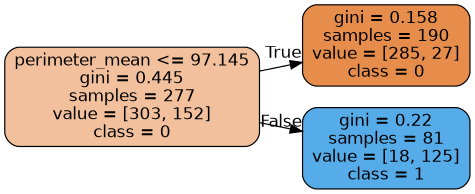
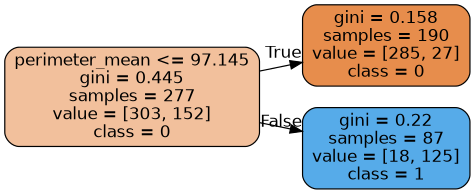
node "gini = 0.22 samples = 81 value = [18, 125] class = 1": label "gini = 0.22 samples = 81 value = [18, 125] class = 1" -> "gini = 0.22 samples = 87 value = [18, 125] class = 1"
